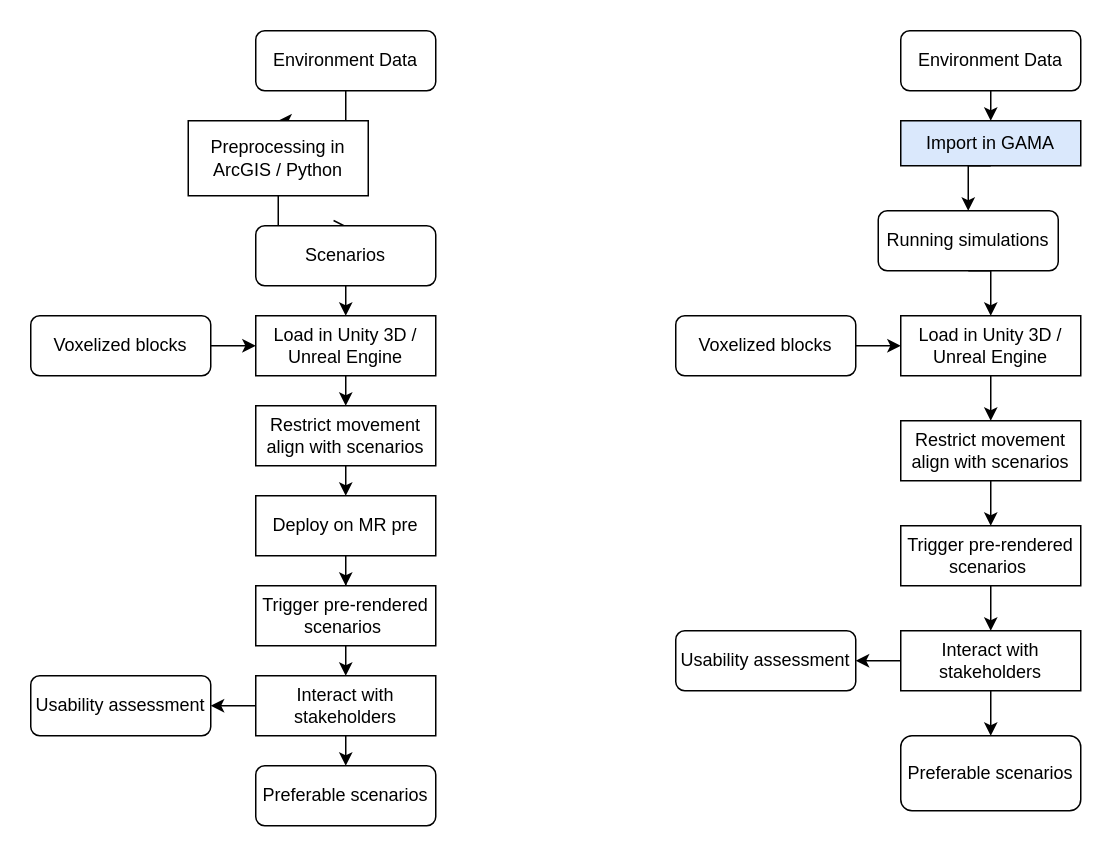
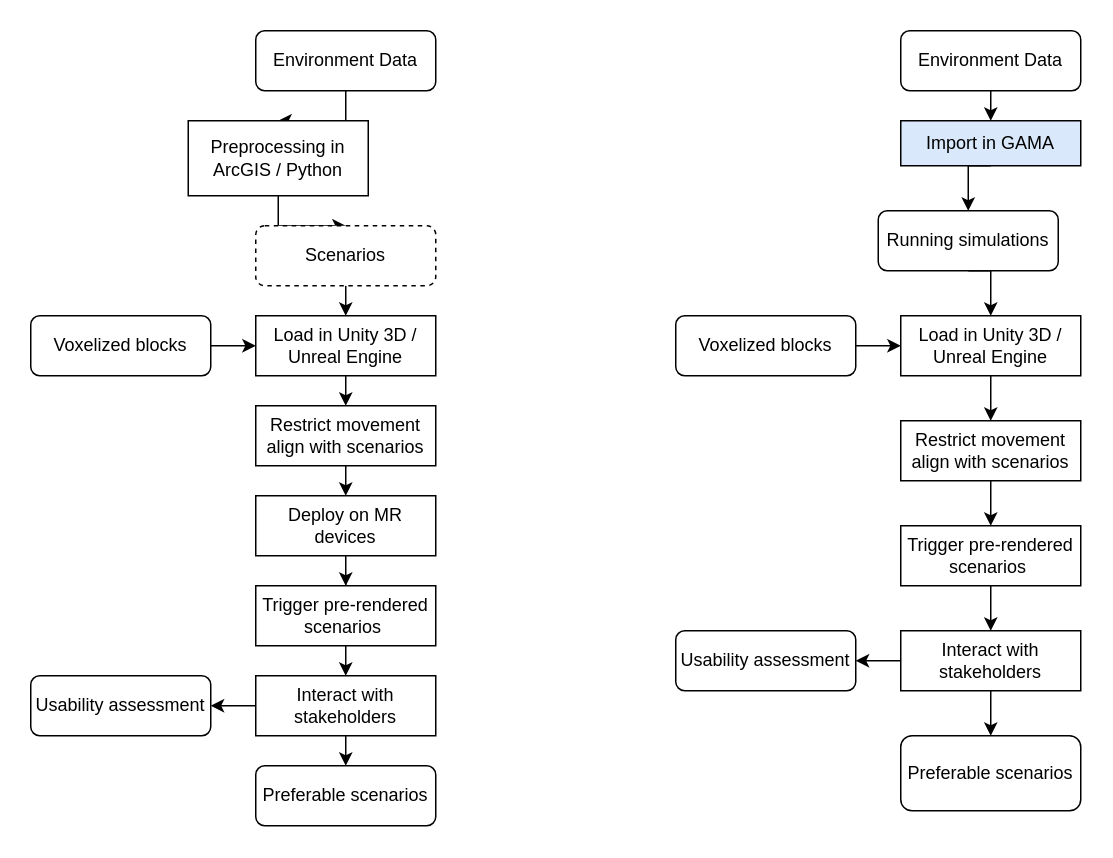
edge "Preprocessing in ArcGIS / Python" -> "Scenarios": arrowhead open -> classic
node "Scenarios": style solid -> dashed
node "Deploy on MR pre": label "Deploy on MR pre" -> "Deploy on MR devices"
